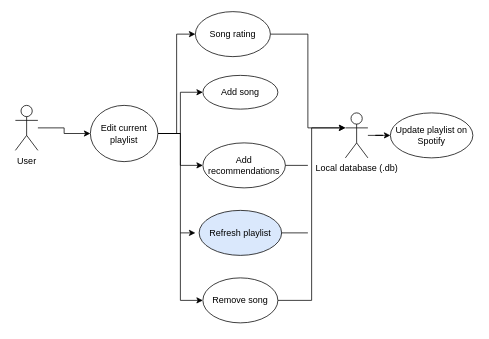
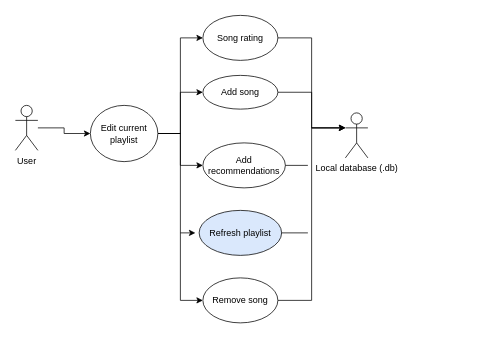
node "Song rating": moved (233, 34) -> (240, 38)
edge "Add song" -> "Local database (.db)": added
edge "Local database (.db)" -> "Update playlist on Spotify": removed
node "Update playlist on Spotify": removed
